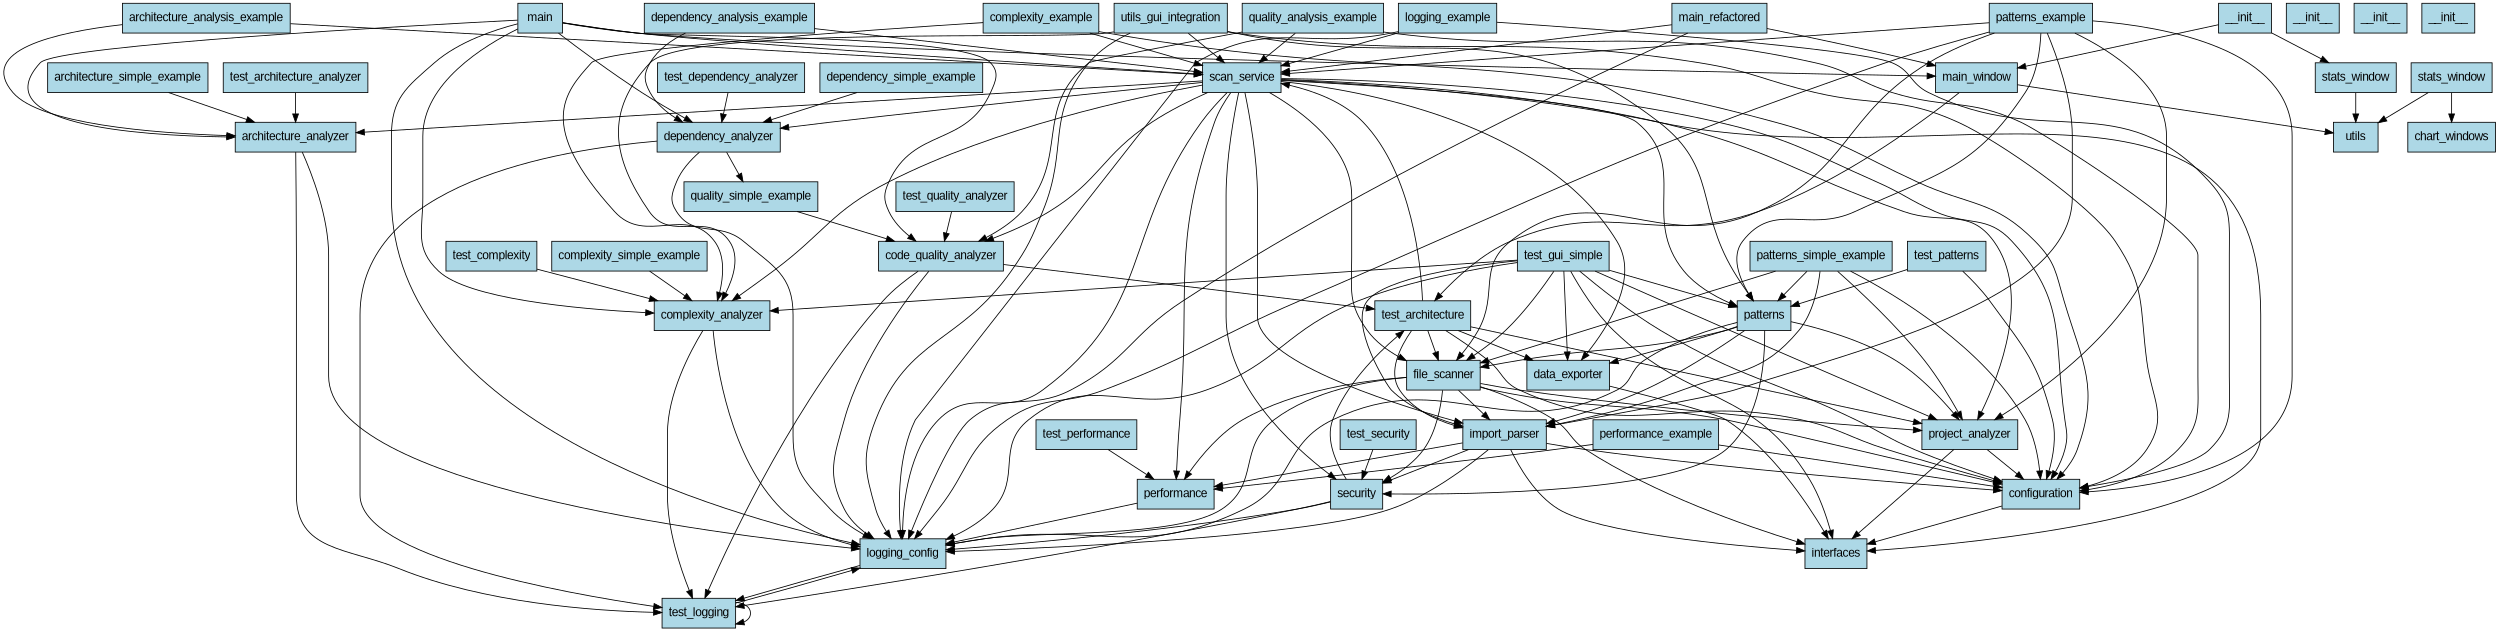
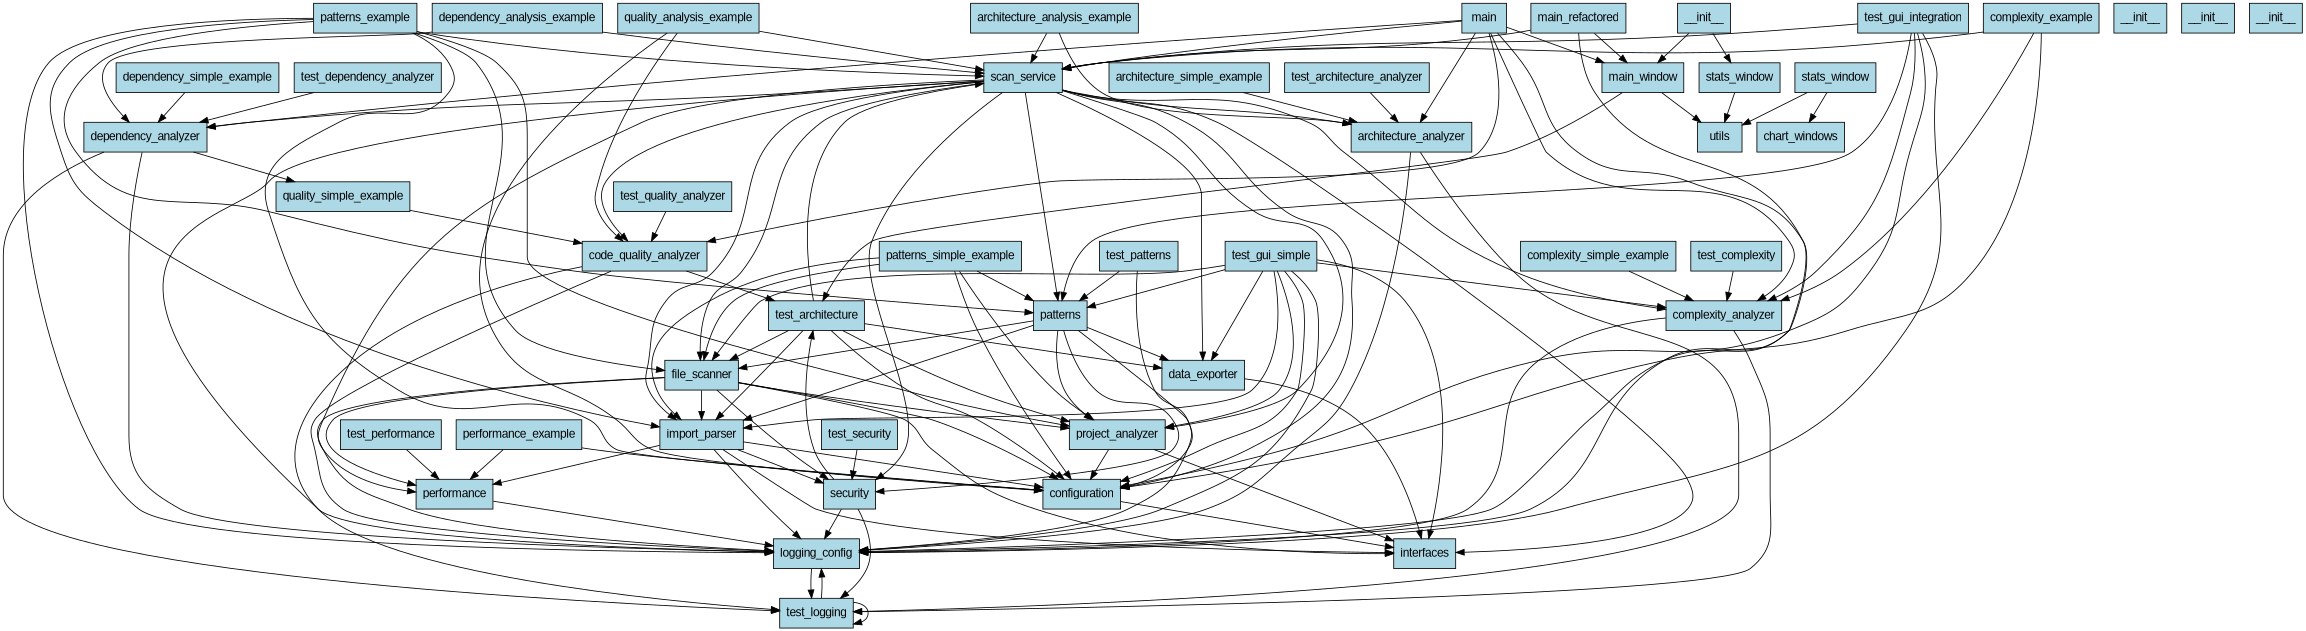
node "utils_gui_integration": label "utils_gui_integration" -> "test_gui_integration"
node "logging_example": removed
